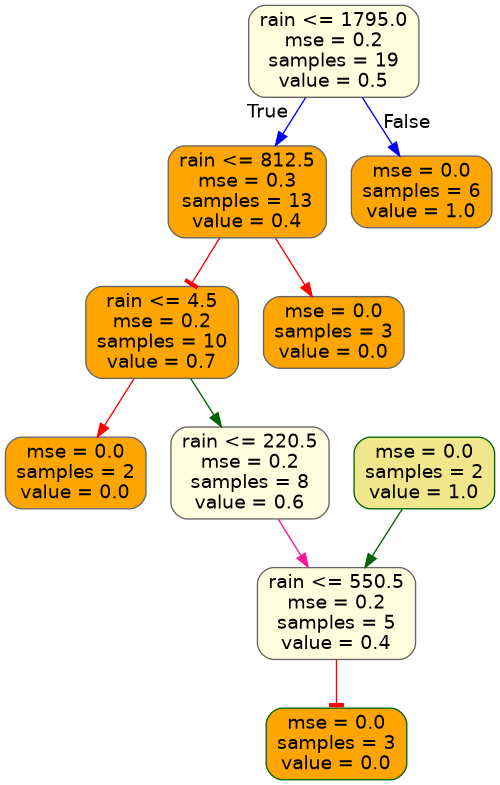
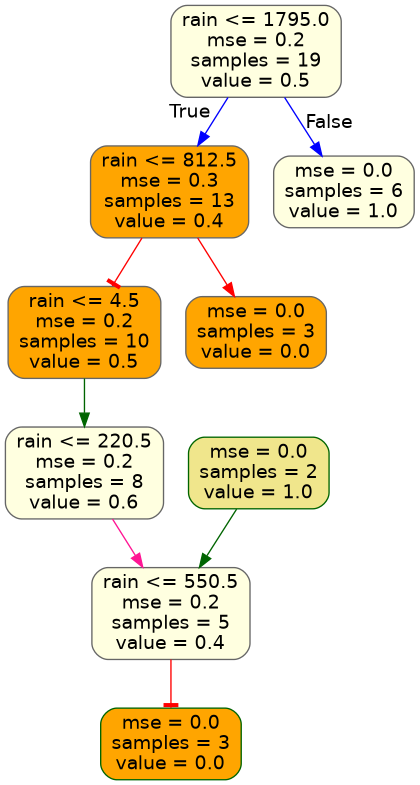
node "mse = 0.0 samples = 6 value = 1.0": fillcolor orange -> lightyellow
node "rain <= 4.5 mse = 0.2 samples = 10 value = 0.7": label "rain <= 4.5 mse = 0.2 samples = 10 value = 0.7" -> "rain <= 4.5 mse = 0.2 samples = 10 value = 0.5"
node "mse = 0.0 samples = 2 value = 0.0": removed
